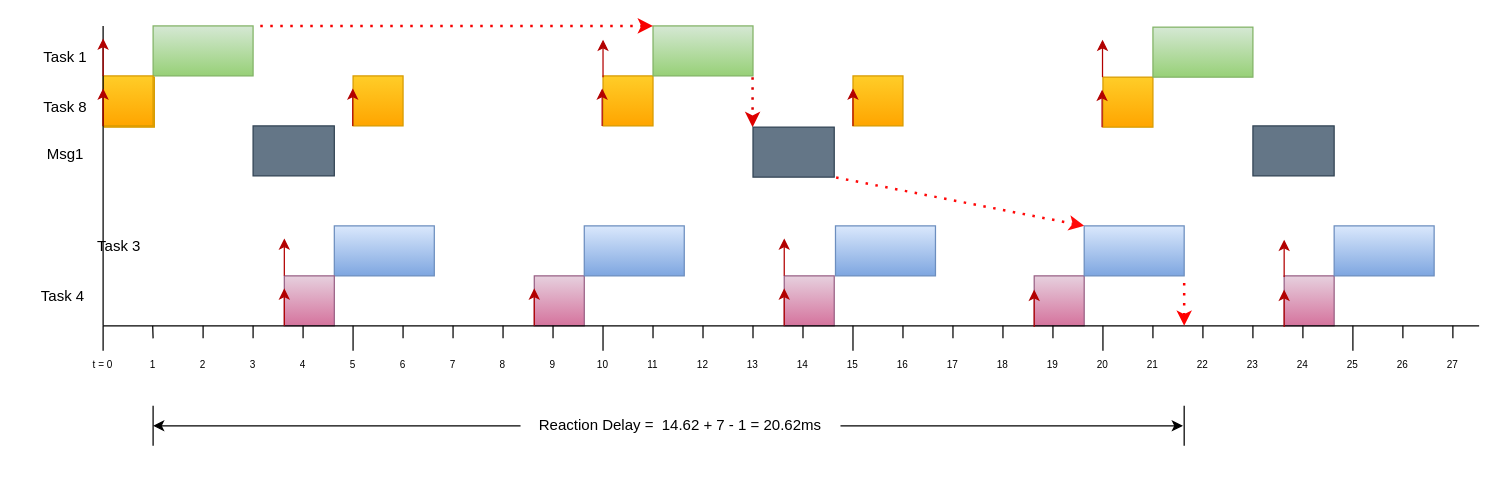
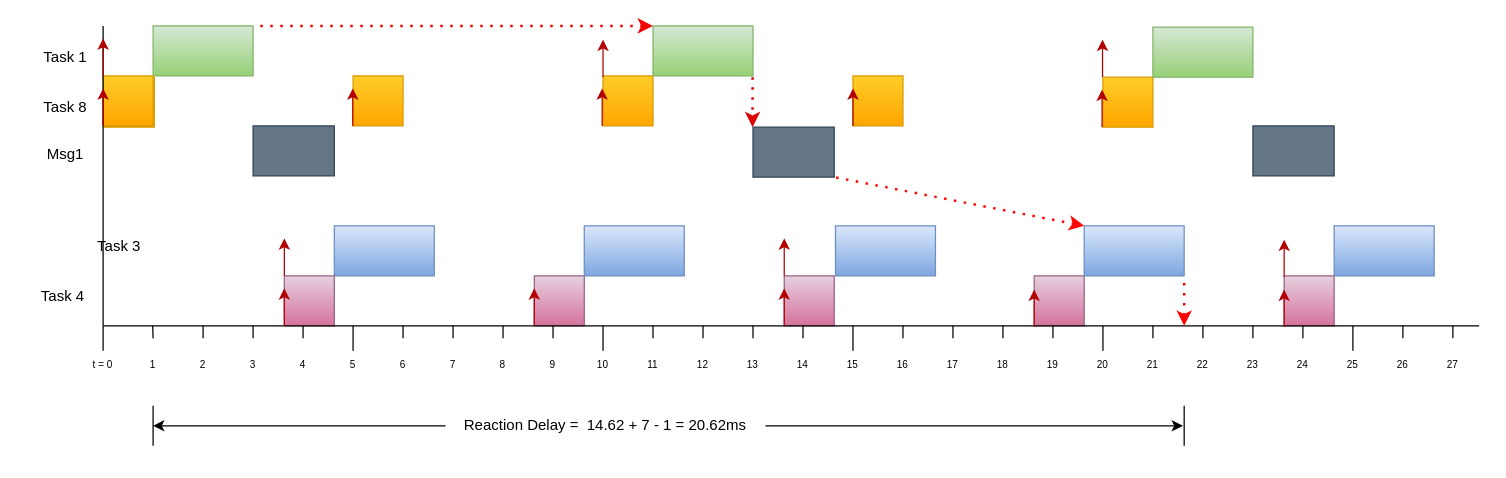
node "Reaction Delay = 14.62 + 7 - 1 = 20.62ms": moved (681, 426) -> (606, 426)
